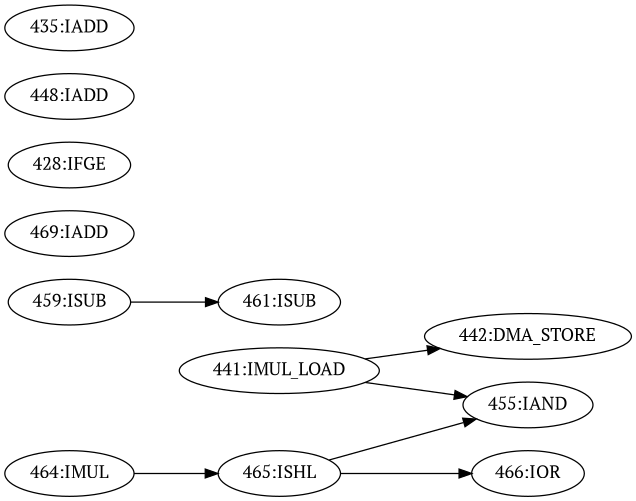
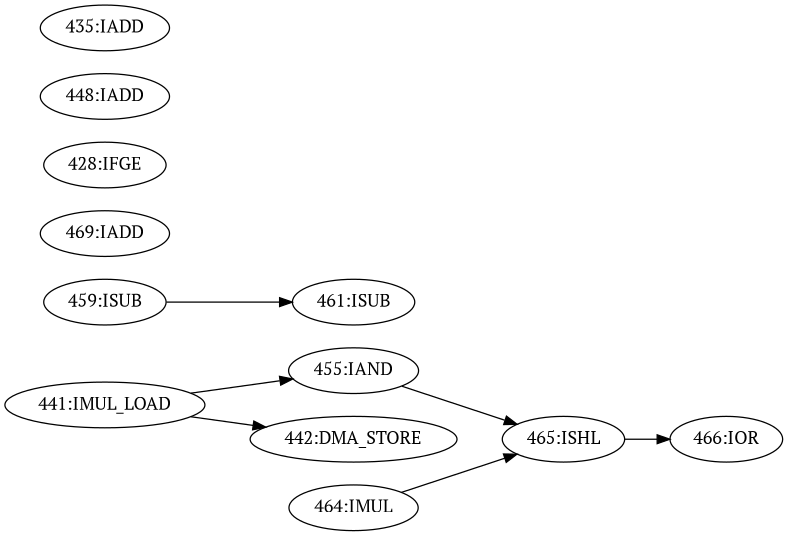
edge "465:ISHL" -> "455:IAND": reversed
